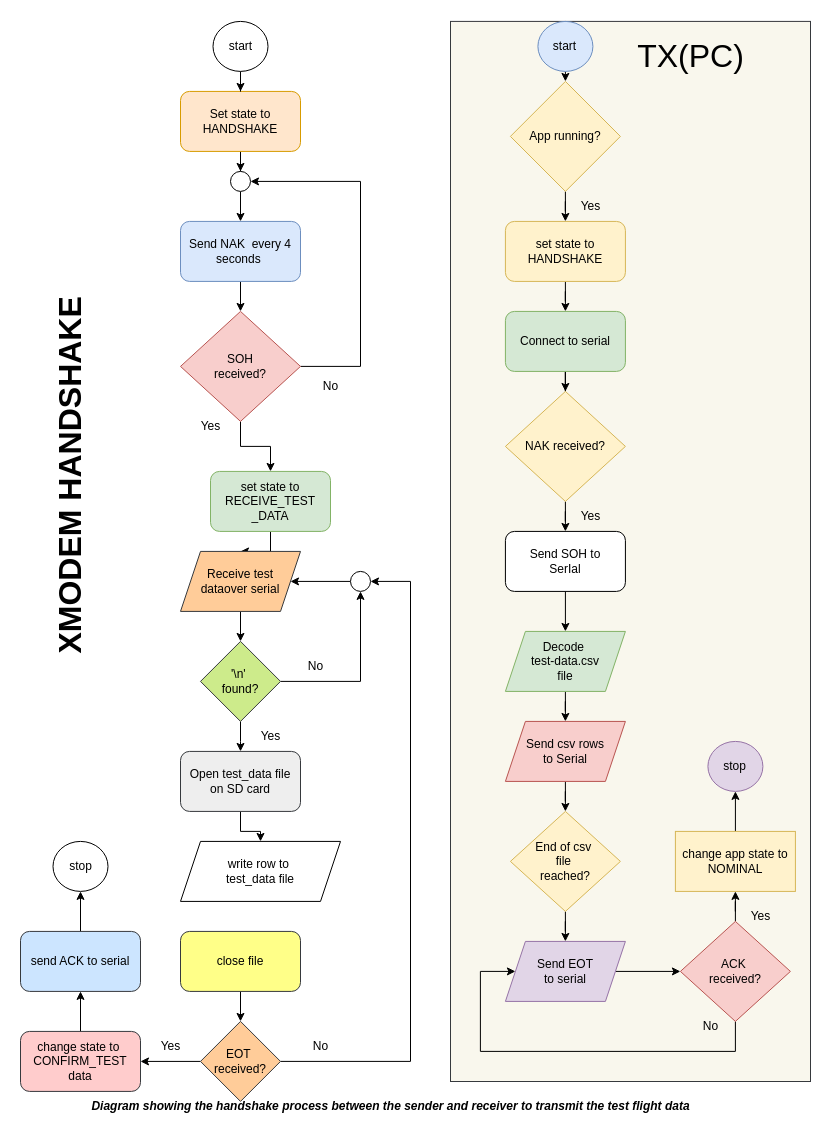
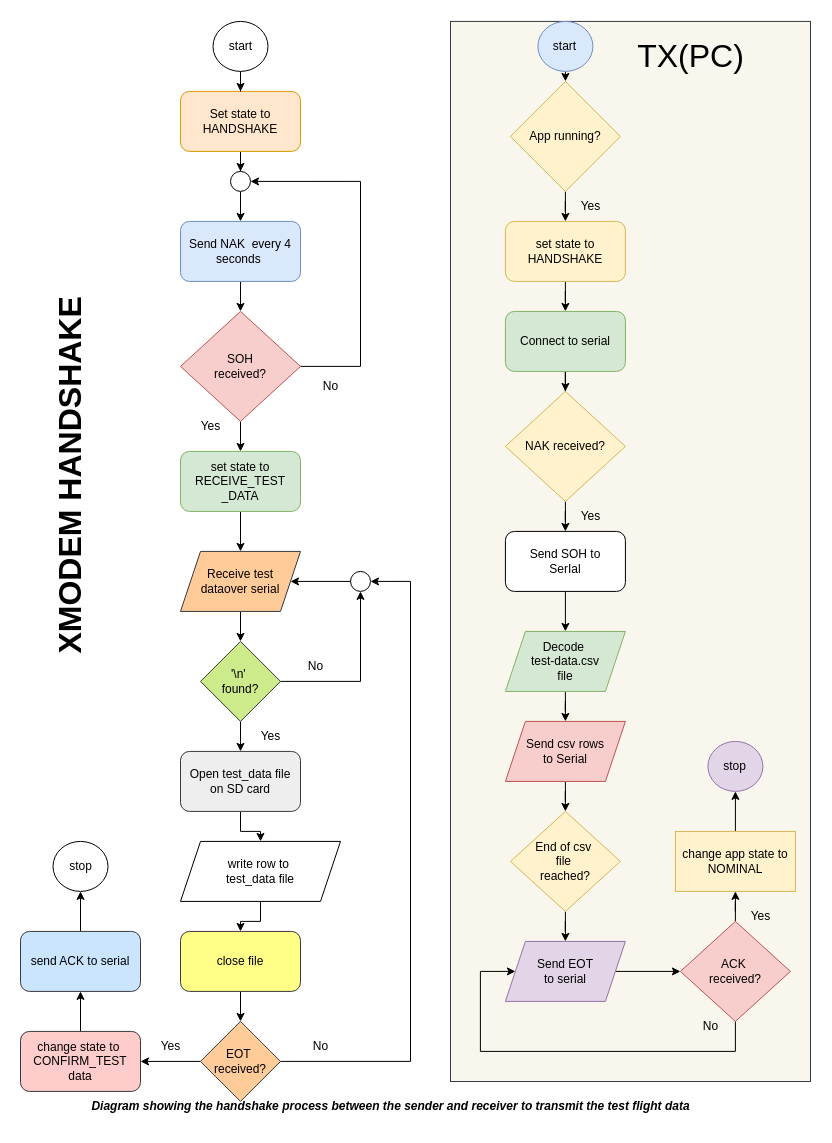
node "set state to RECEIVE_TEST _DATA": moved (271, 501) -> (241, 481)
edge "write row to test_data file" -> "close file": added
